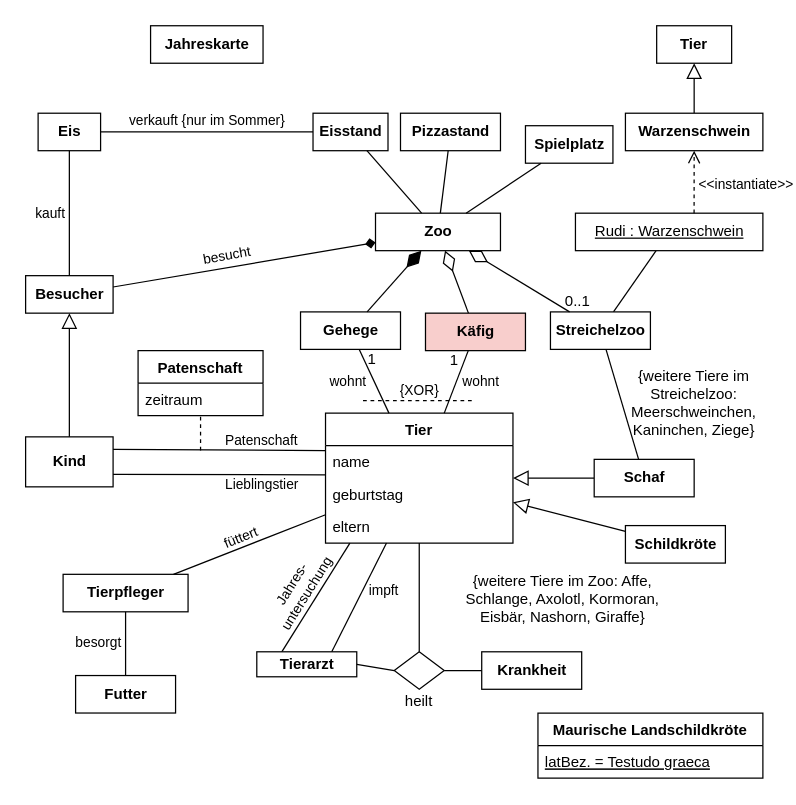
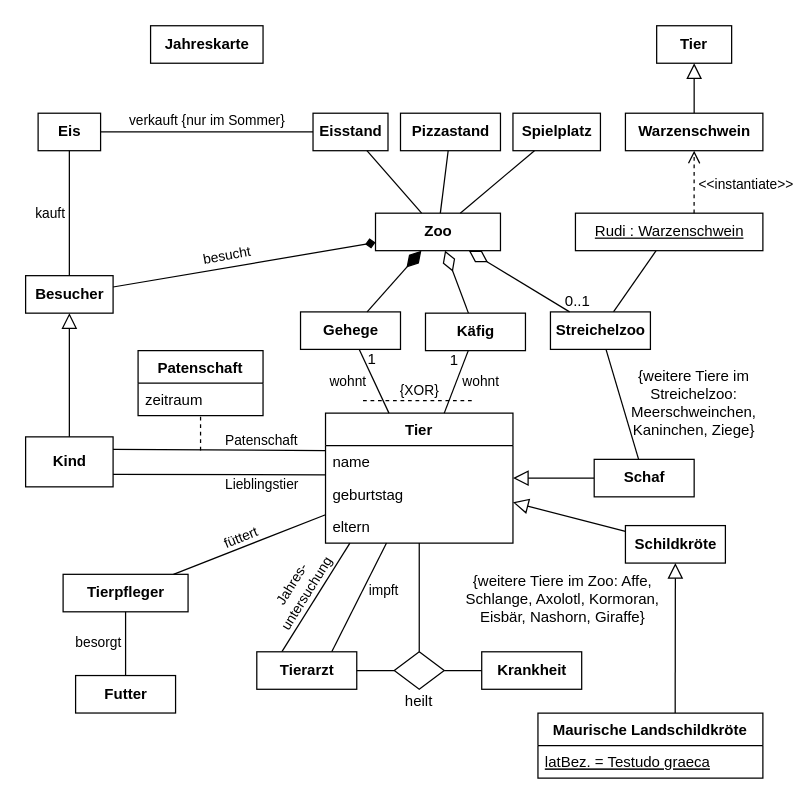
node "Spielplatz": moved (569, 144) -> (557, 132)
node "Käfig": fillcolor #f8cecc -> #ffffff
edge "Maurische Landschildkröte" -> "Schildkröte": added
node "Tierarzt": size 100x25 -> 100x38
